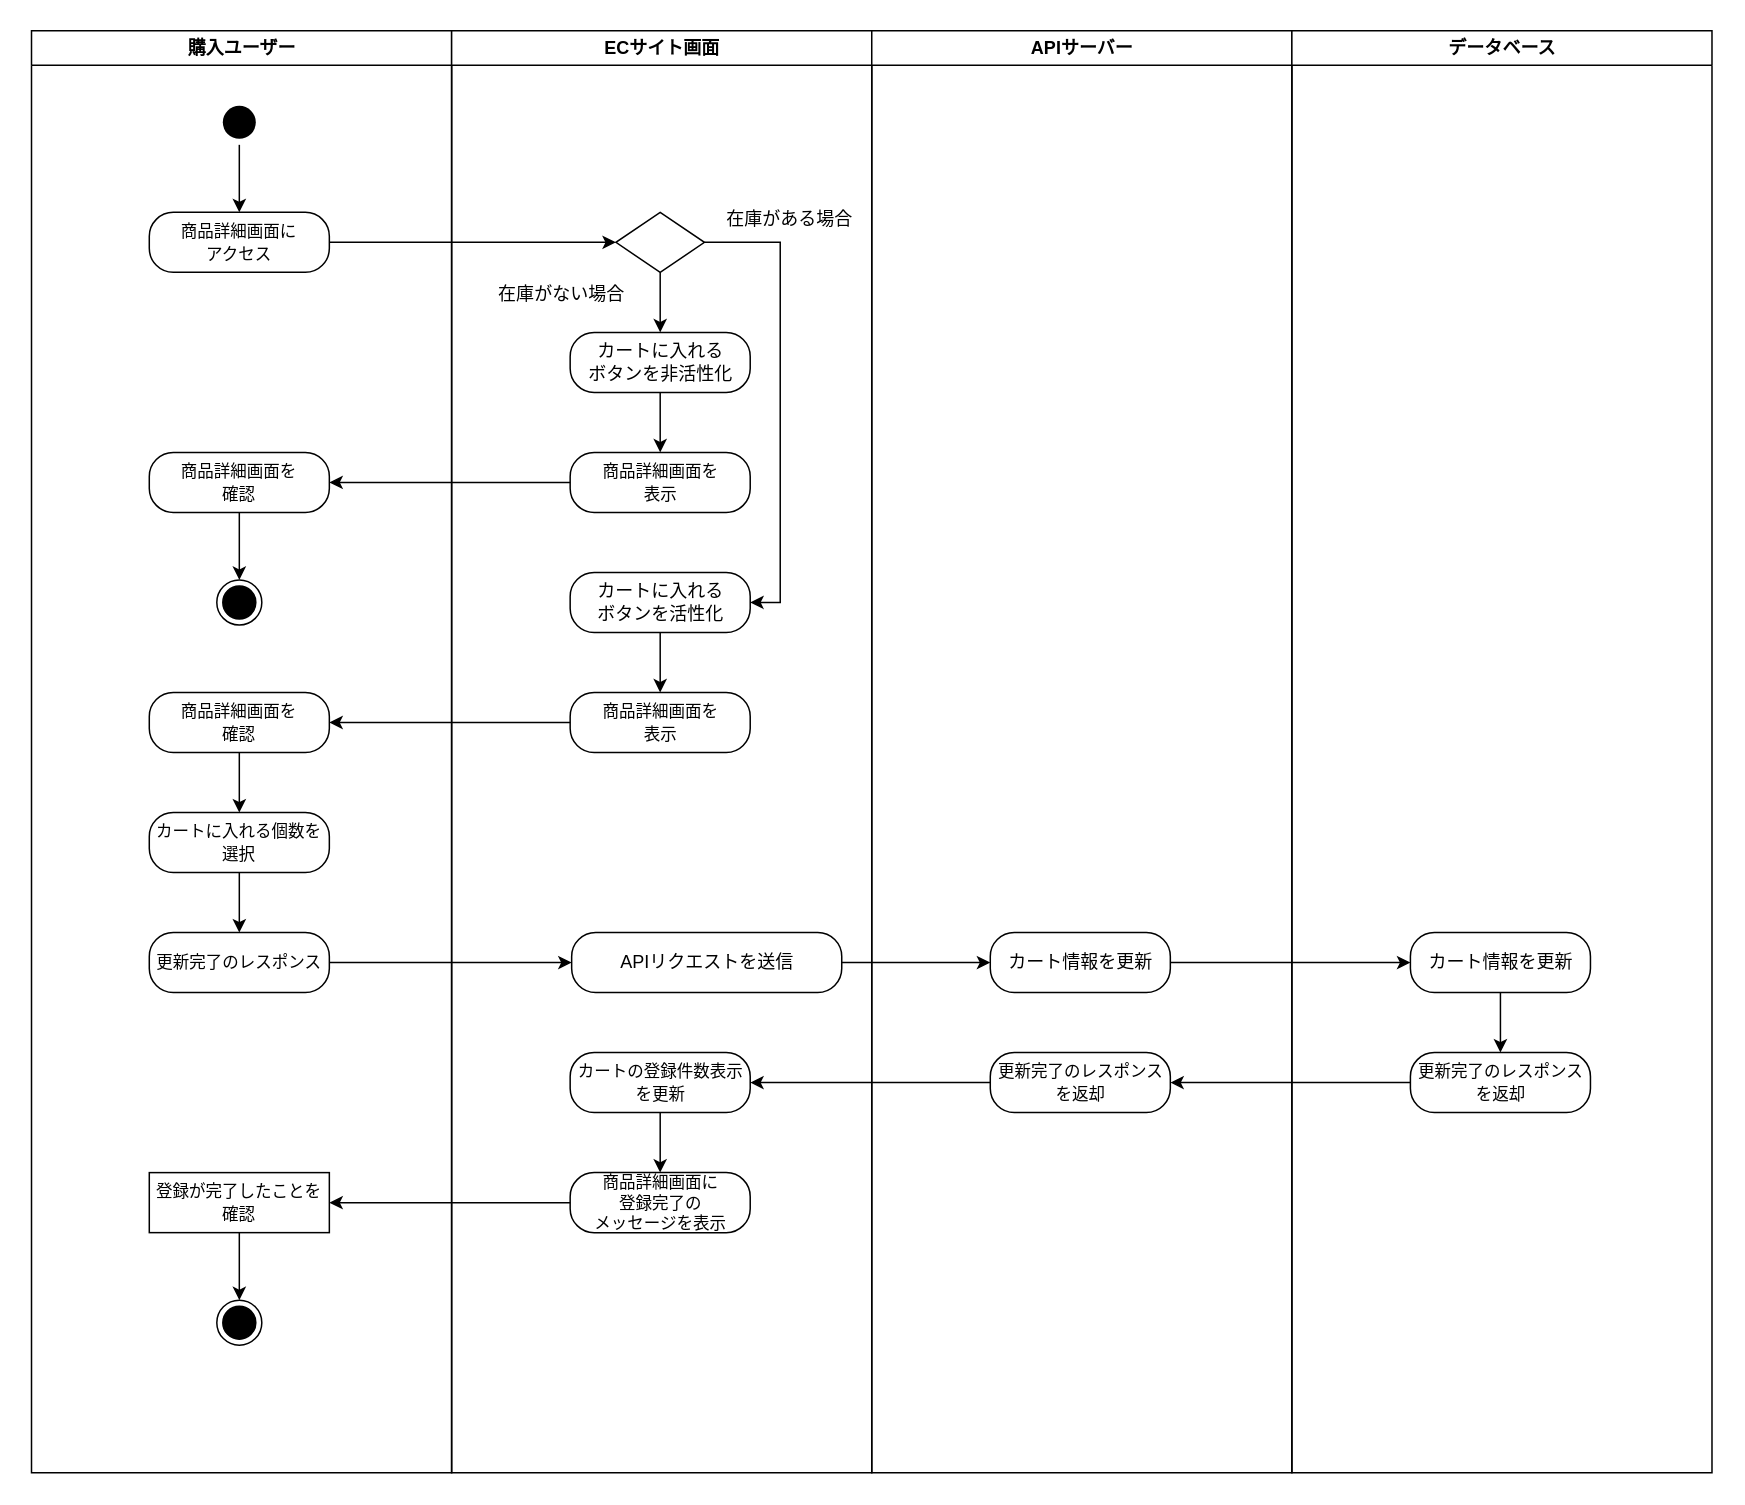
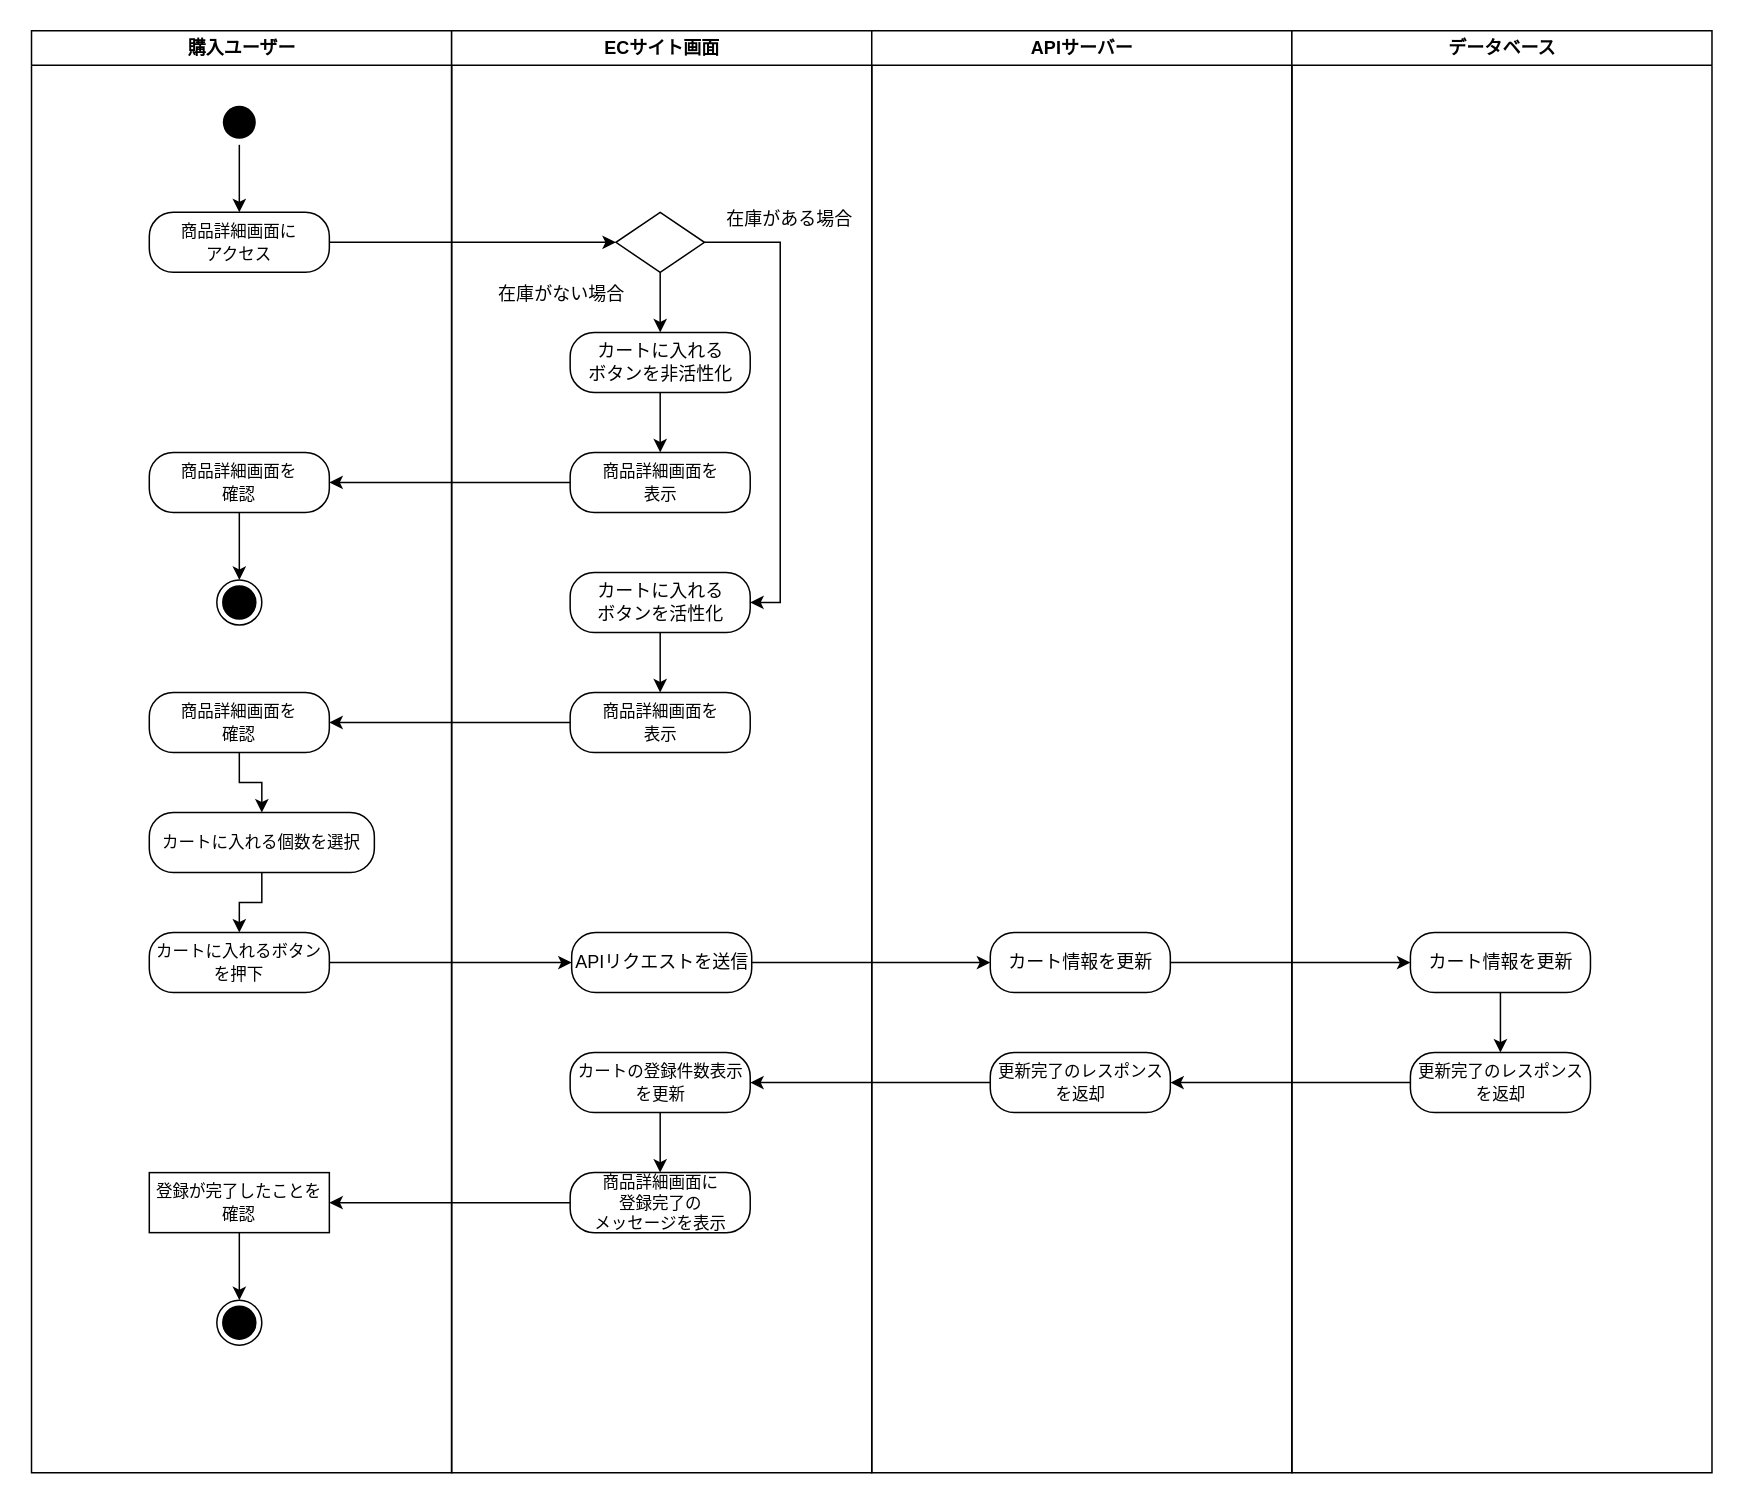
node "カートに入れる個数を選択": size 180x60 -> 225x60
node "更新完了のレスポンス": label "更新完了のレスポンス" -> "カートに入れるボタンを押下"
node "APIリクエストを送信": size 270x60 -> 180x60
